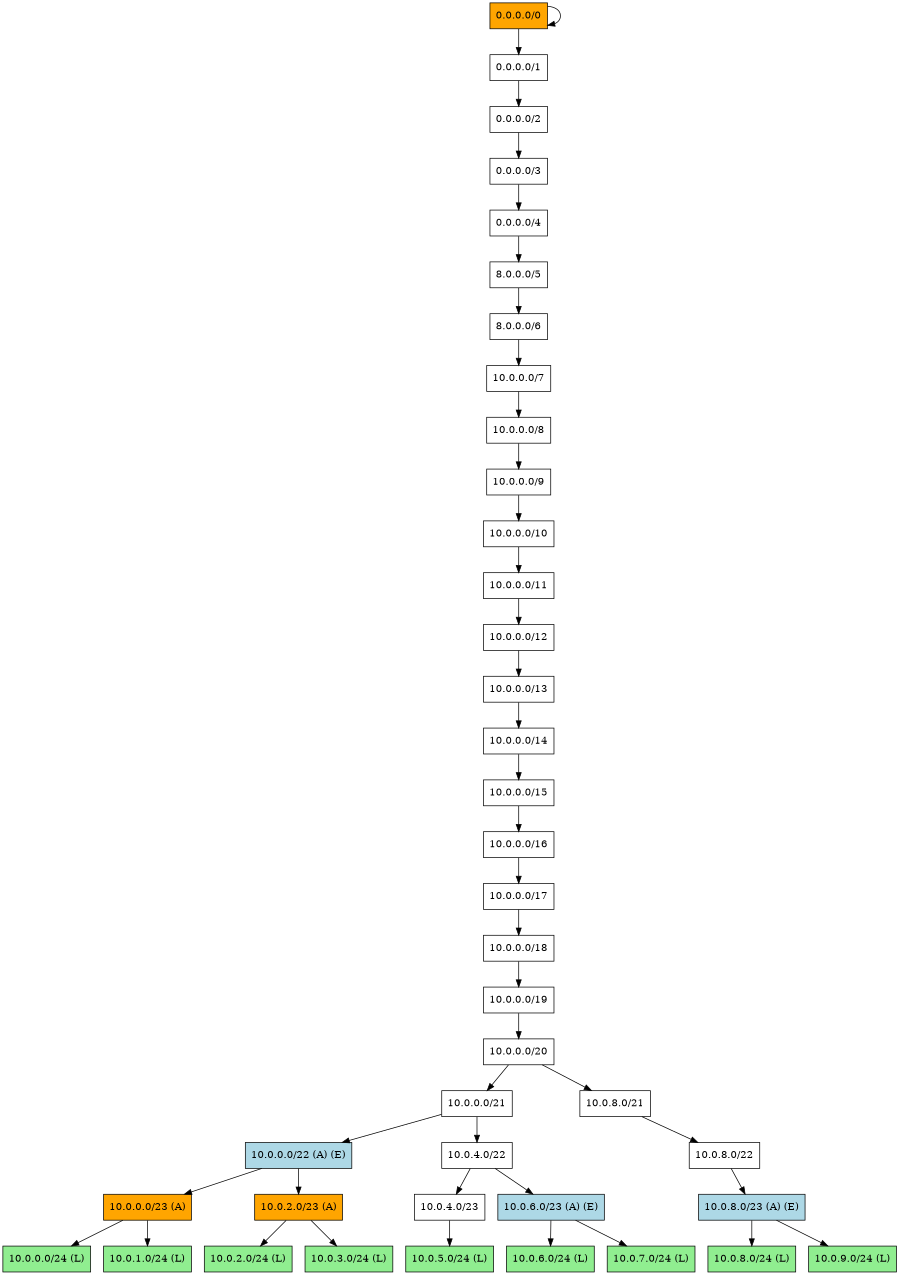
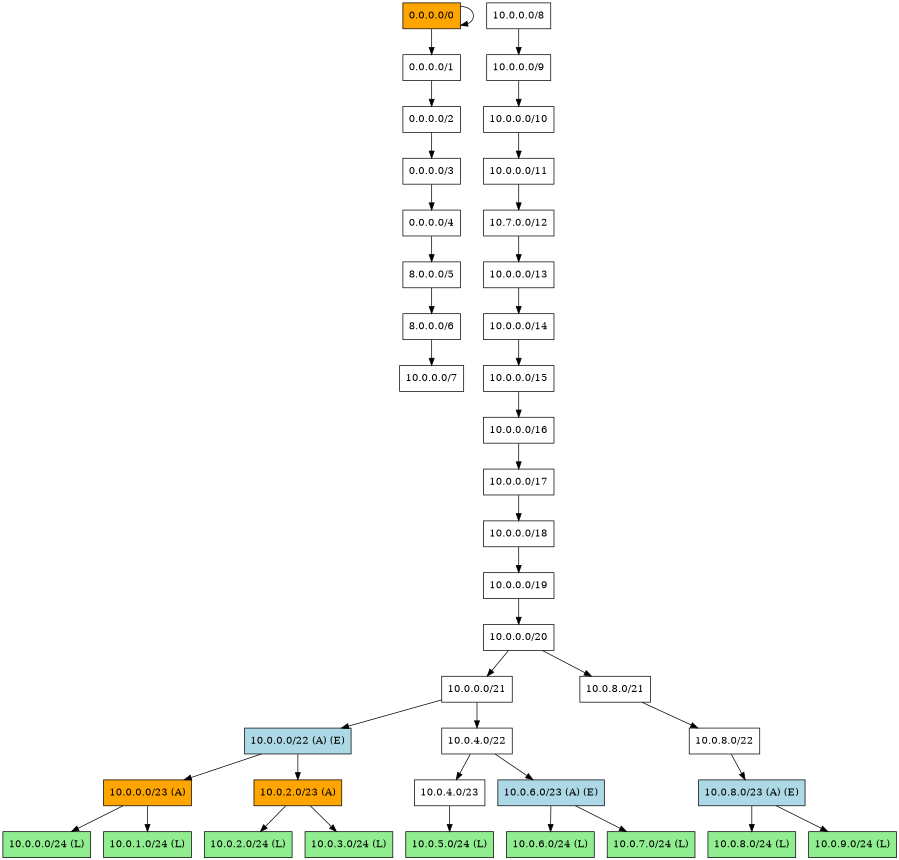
edge "10.0.0.0/7" -> "10.0.0.0/8": removed
node "10.0.0.0/12": label "10.0.0.0/12" -> "10.7.0.0/12"
